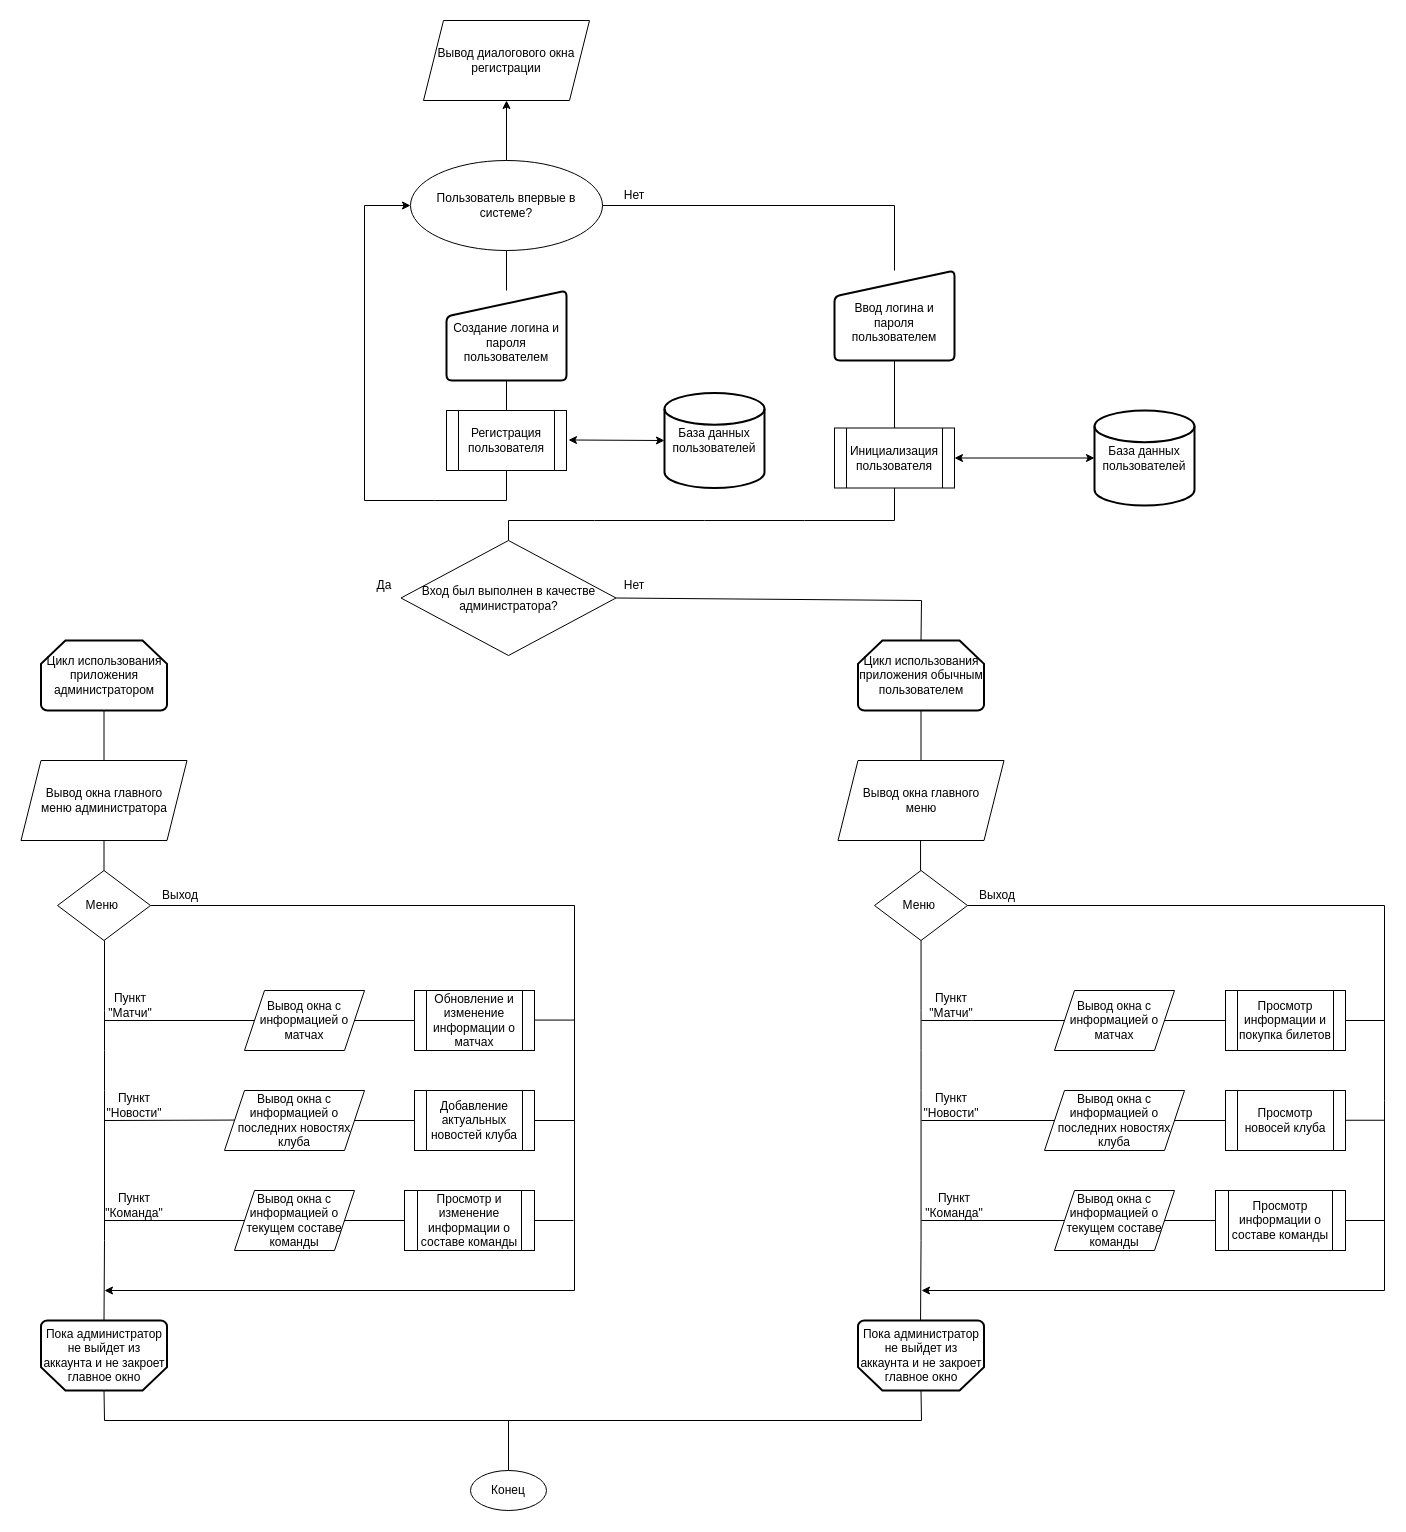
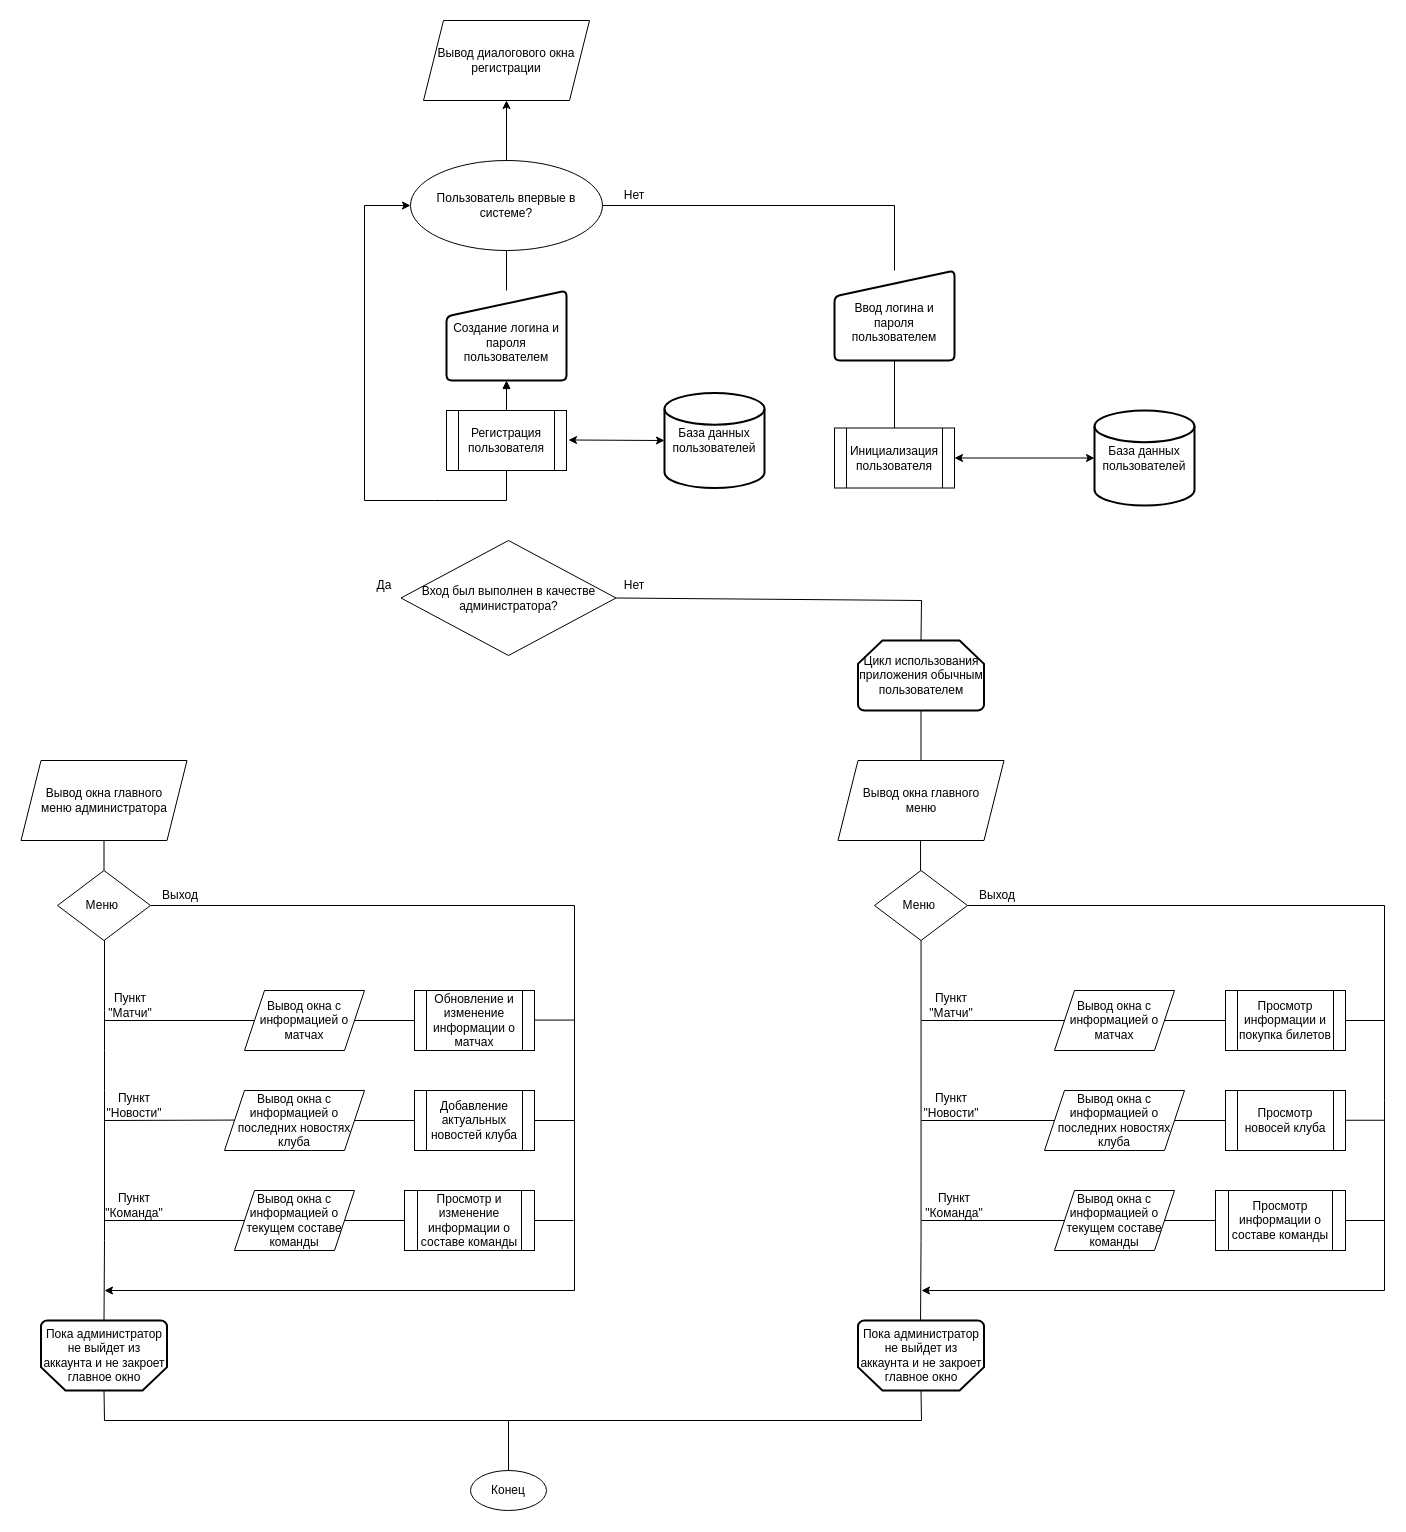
edge "Создание логина и пароля пользователем" -- "Регистрация пользователя": arrowhead none -> block
edge "Инициализация пользователя" -- "Вход был выполнен в качестве администратора?": removed
node "Цикл использования приложения администратором": removed
edge "Цикл использования приложения администратором" -- "Вывод окна главного меню администратора": removed
